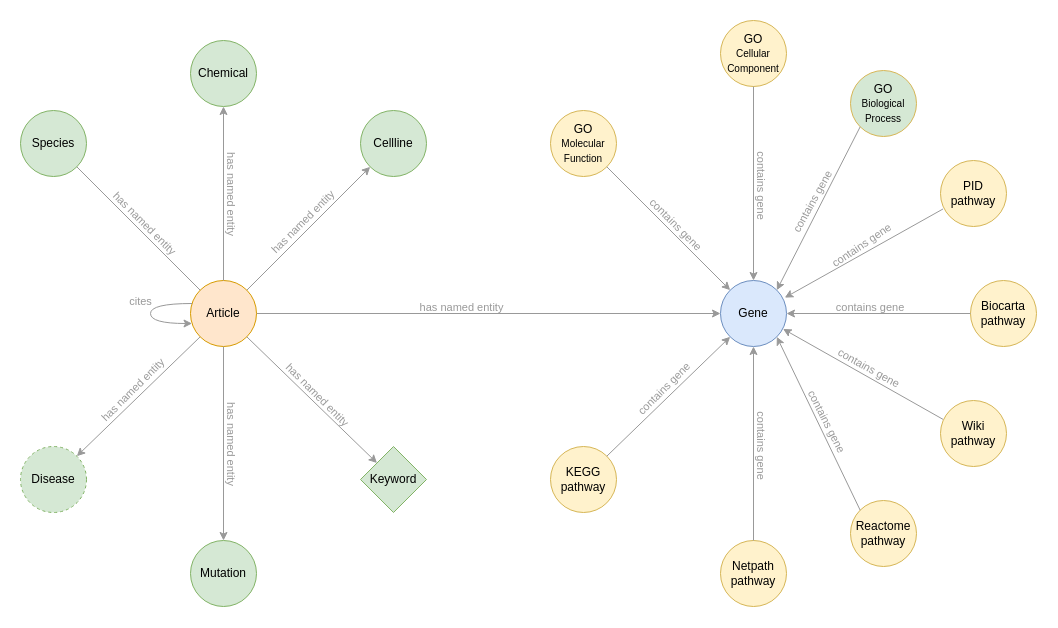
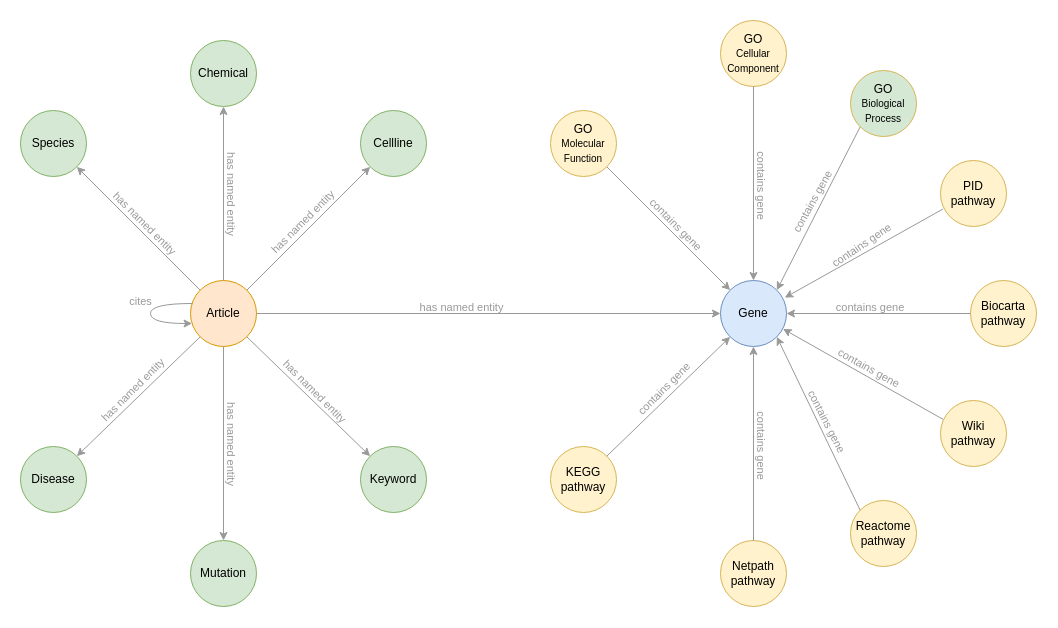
edge "Species" -- "Article": arrowhead none -> classic
node "Disease": style dashed -> solid
node "Keyword": shape diamond -> ellipse
